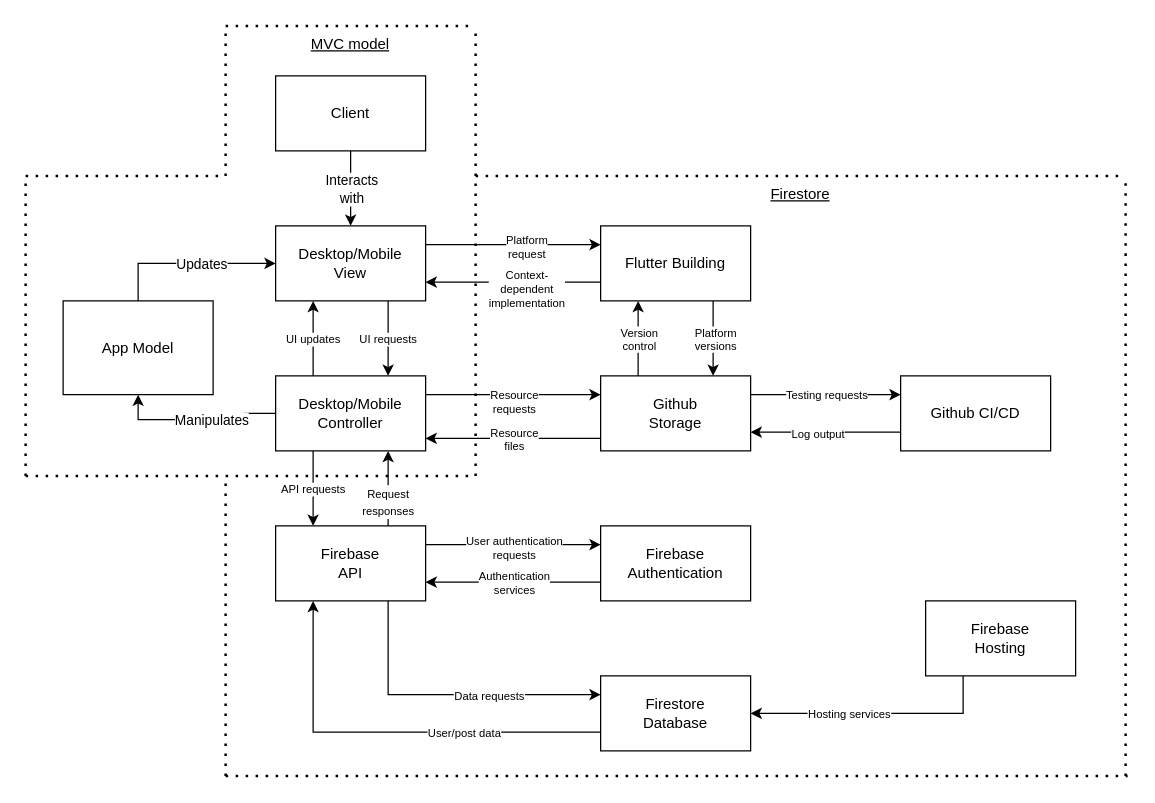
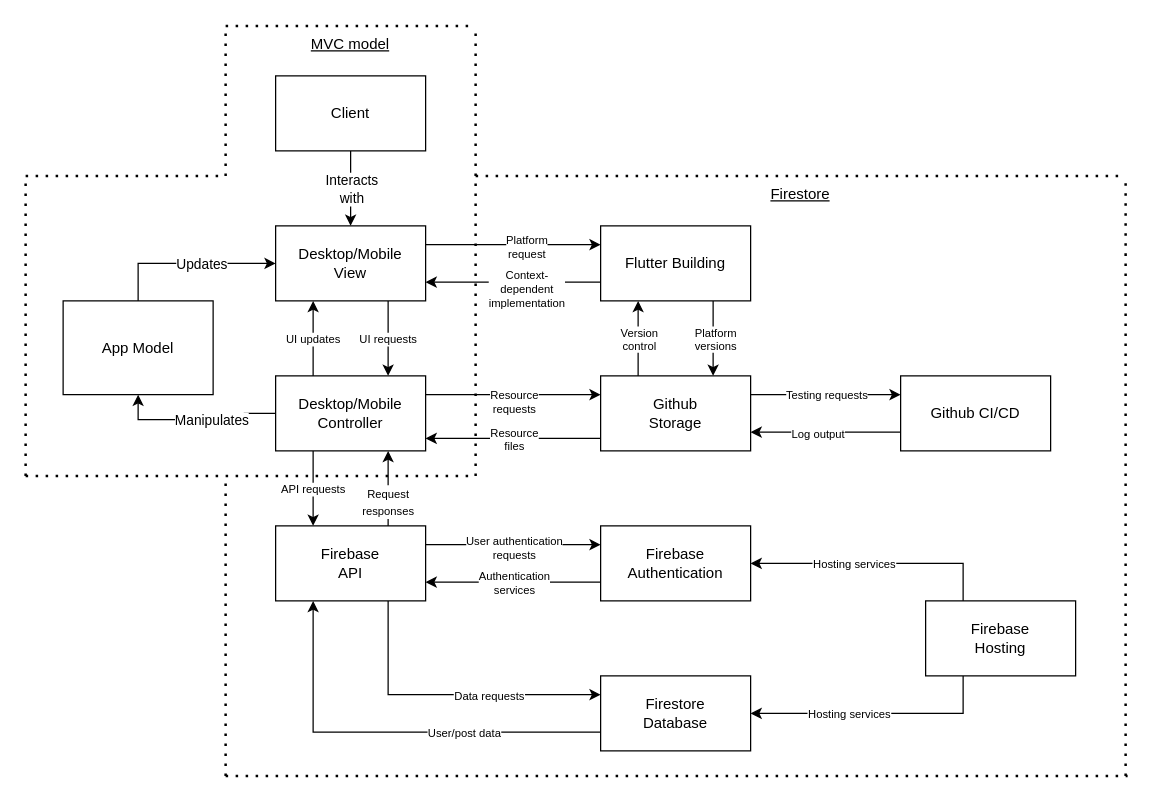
edge "Firebase Hosting" -> "Firebase Authentication": added, label "Hosting services"
